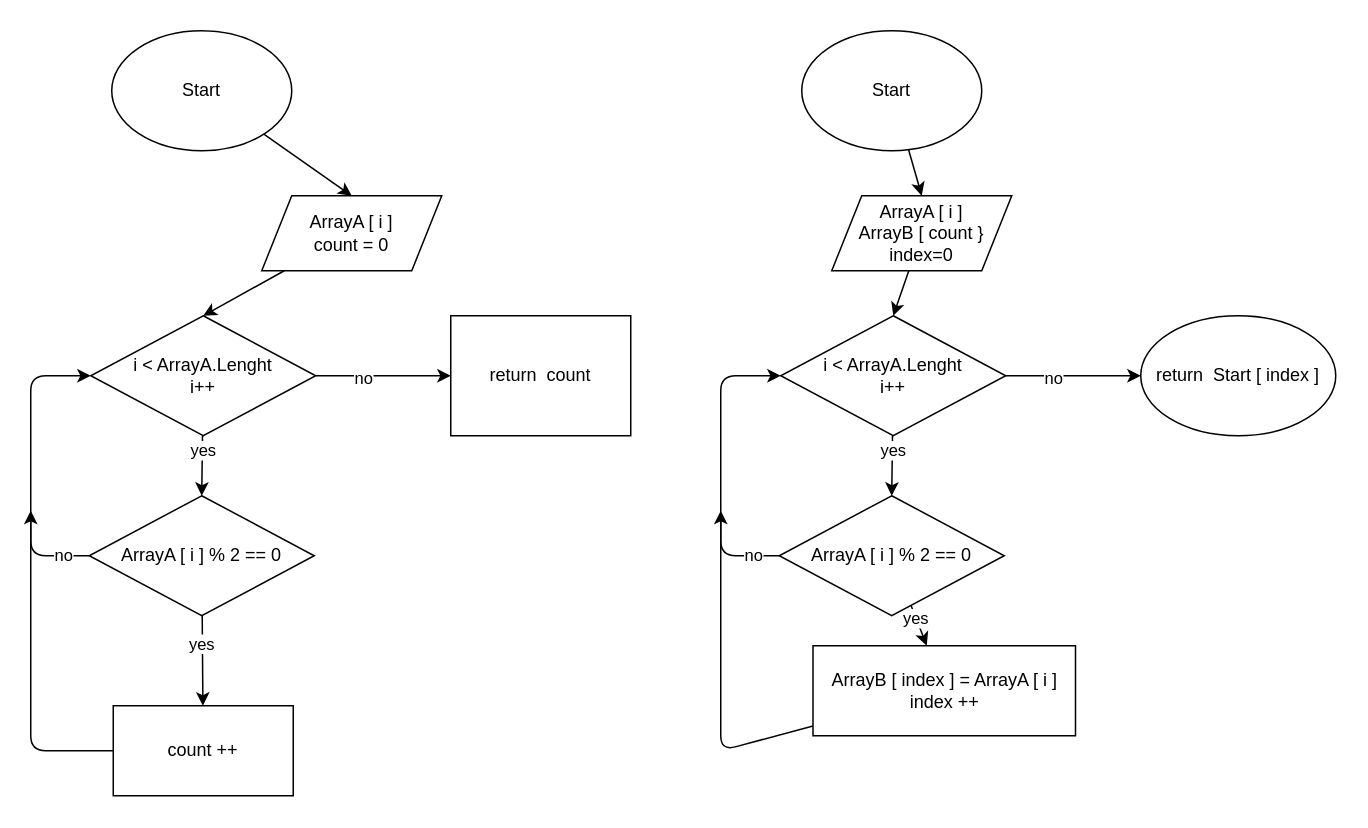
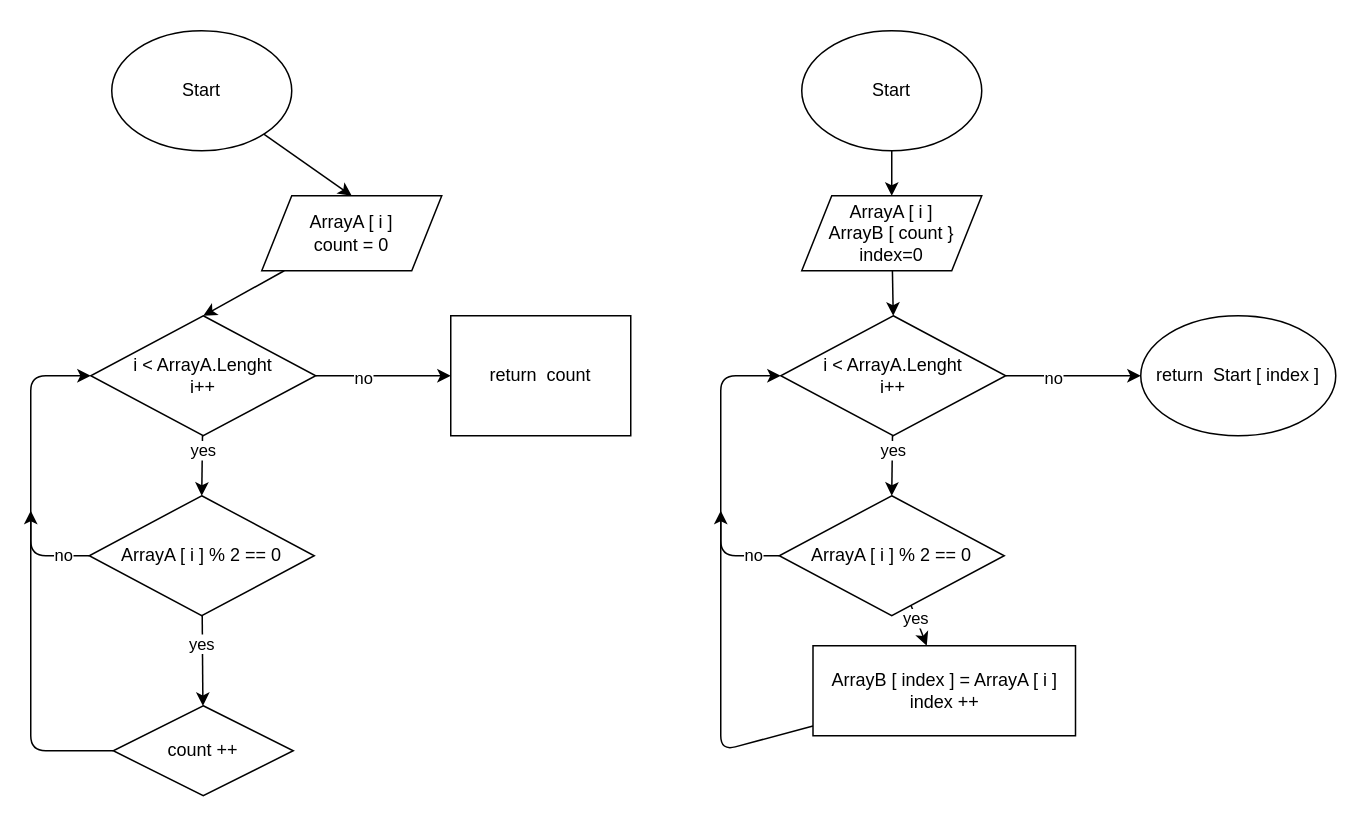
node "ArrayA [ i ] ArrayB [ count } index=0": moved (922, 233) -> (892, 233)
node "count ++": shape rectangle -> diamond
